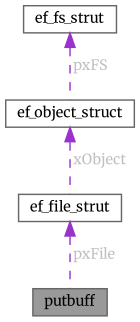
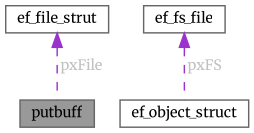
node "ef_fs_strut": label "ef_fs_strut" -> "ef_fs_file"
edge "ef_file_strut" -> "ef_object_struct": removed, label "xObject"
